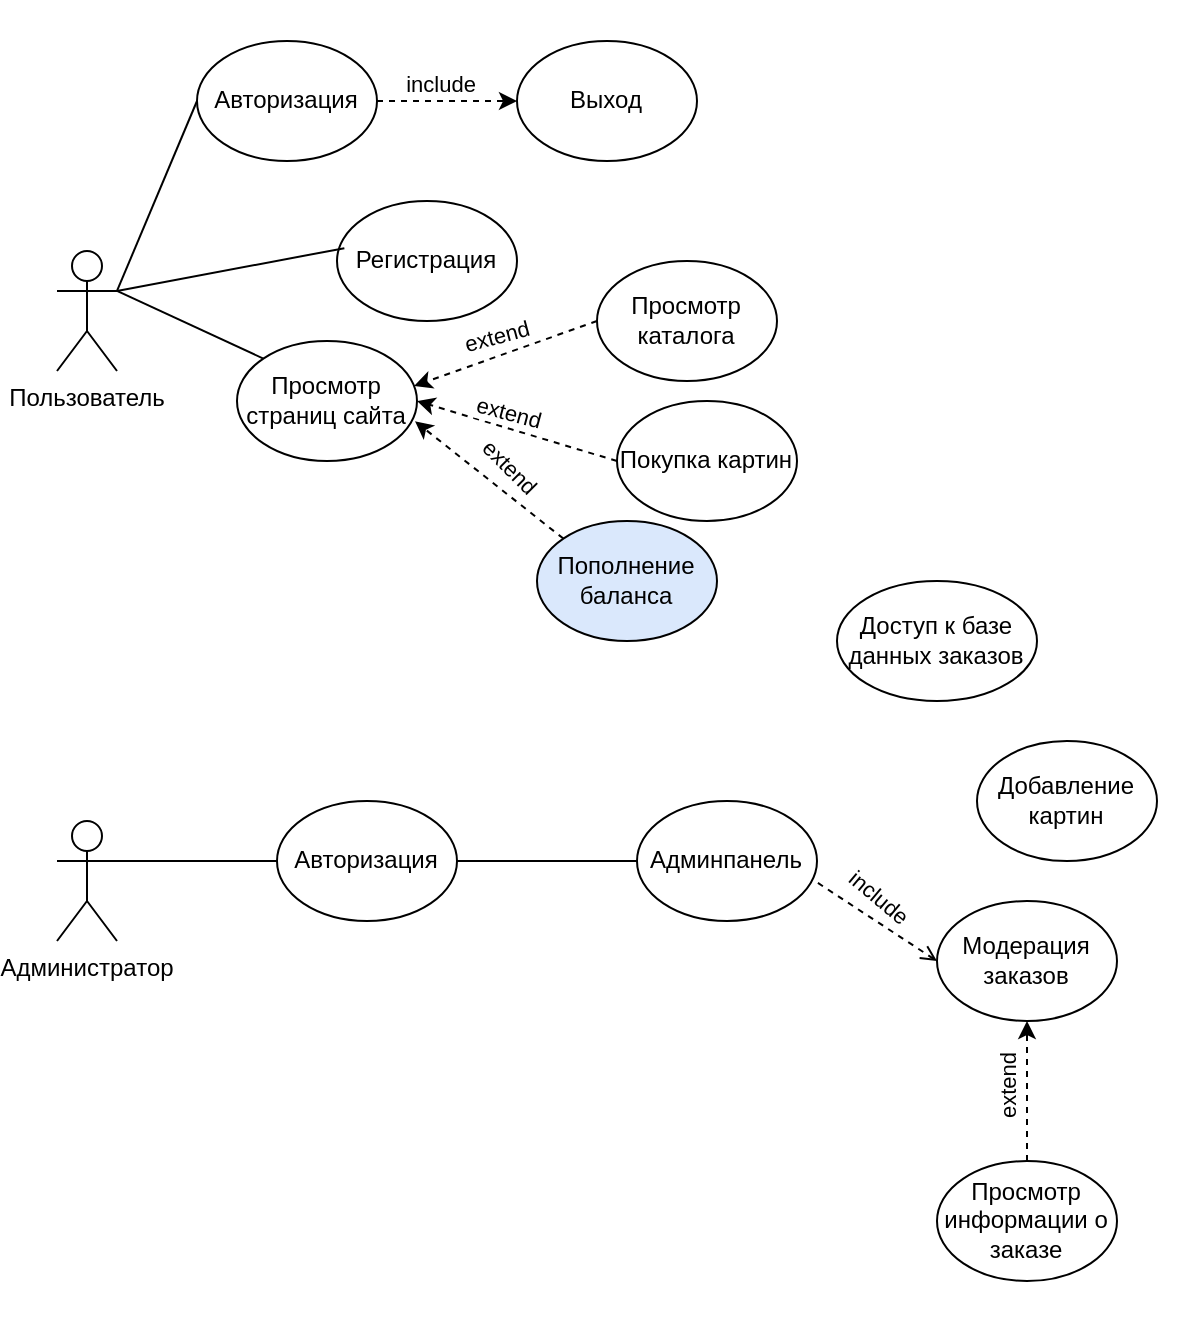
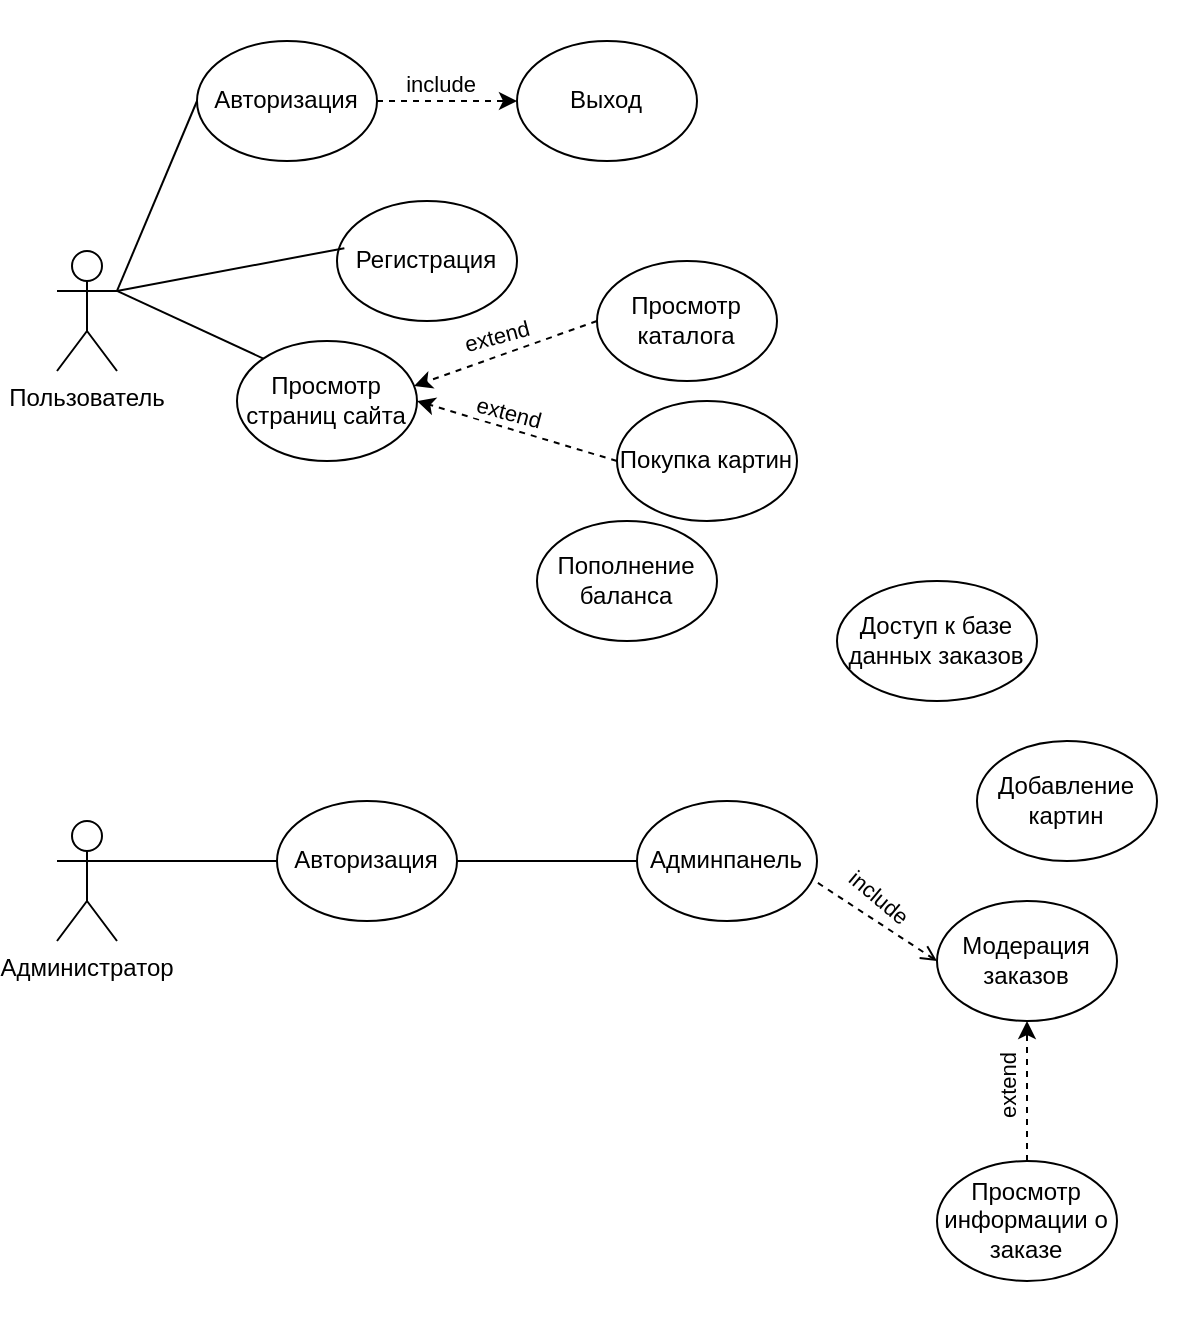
edge "Пополнение баланса" -> "Просмотр страниц сайта": removed, label "extend"
node "Пополнение баланса": fillcolor #dae8fc -> #ffffff
